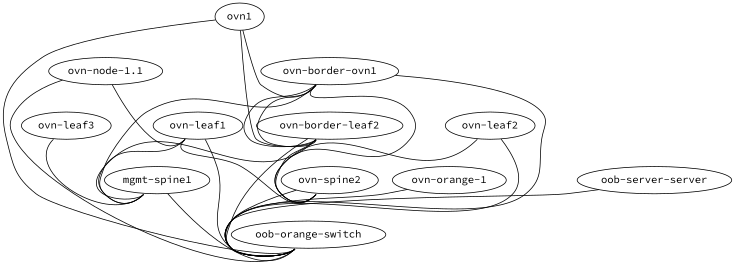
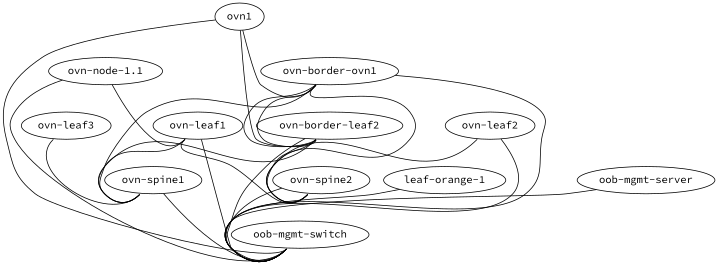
node "mgmt-spine1": label "mgmt-spine1" -> "ovn-spine1"
node "ovn-orange-1": label "ovn-orange-1" -> "leaf-orange-1"
node "oob-server-server": label "oob-server-server" -> "oob-mgmt-server"
node "oob-orange-switch": label "oob-orange-switch" -> "oob-mgmt-switch"
